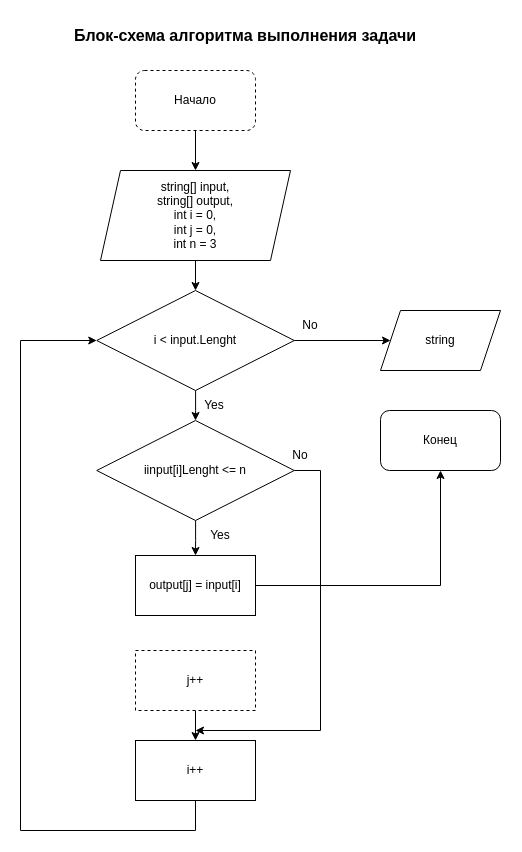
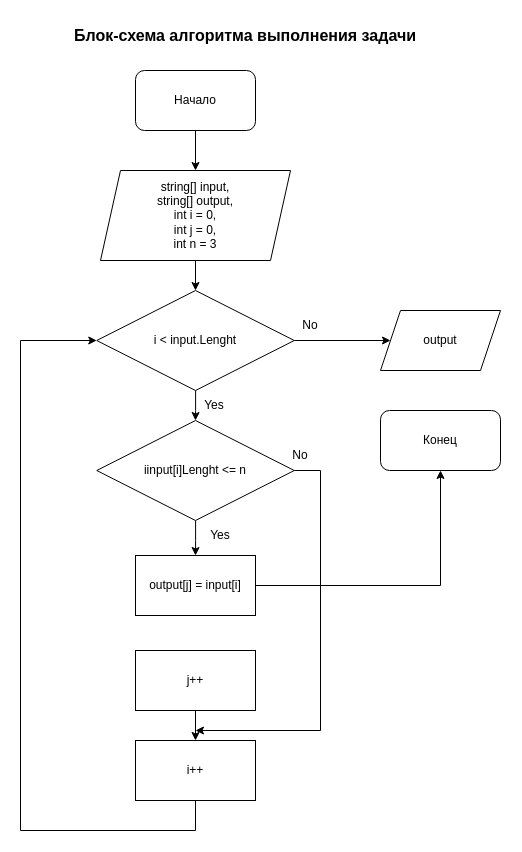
node "Начало": style dashed -> solid
node "string": label "string" -> "output"
node "j++": style dashed -> solid
